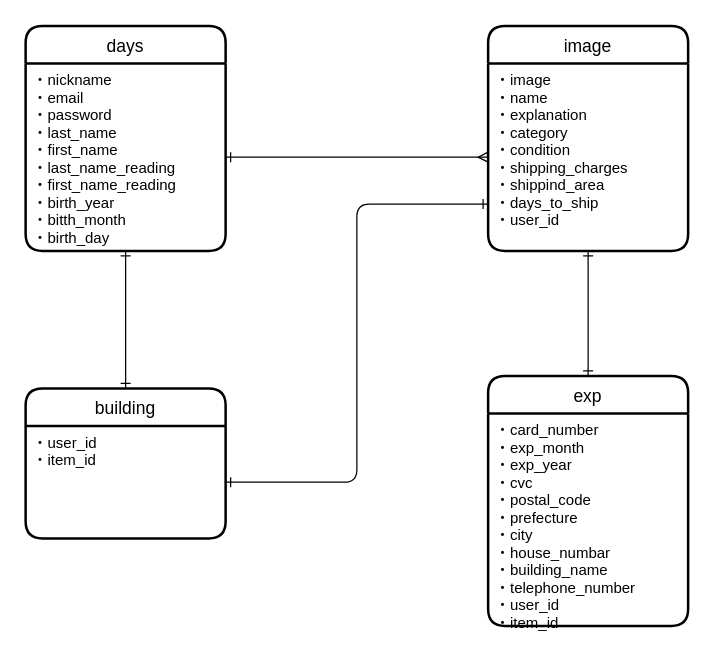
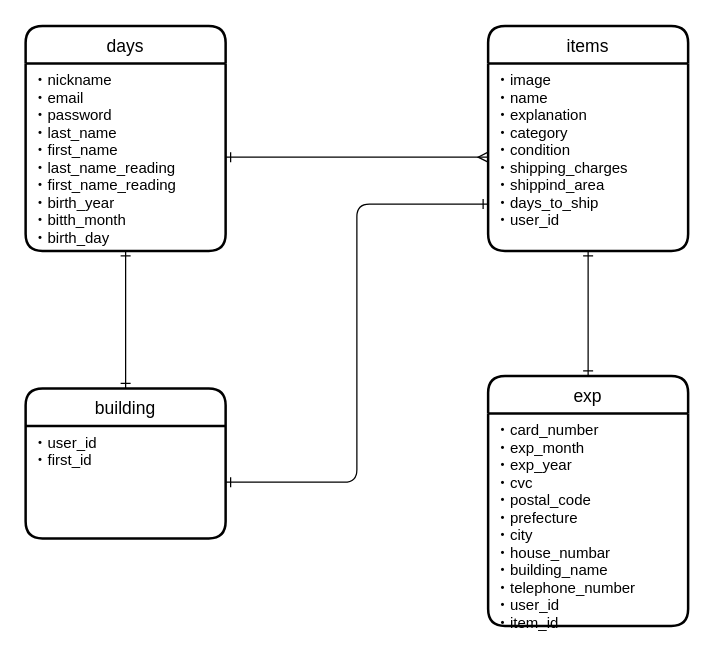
node "image": label "image" -> "items"
node "・user_id ・item_id": label "・user_id ・item_id" -> "・user_id ・first_id"
